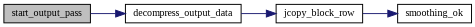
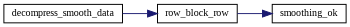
node "start_output_pass": removed
node "decompress_output_data": label "decompress_output_data" -> "decompress_smooth_data"
node "jcopy_block_row": label "jcopy_block_row" -> "row_block_row"
